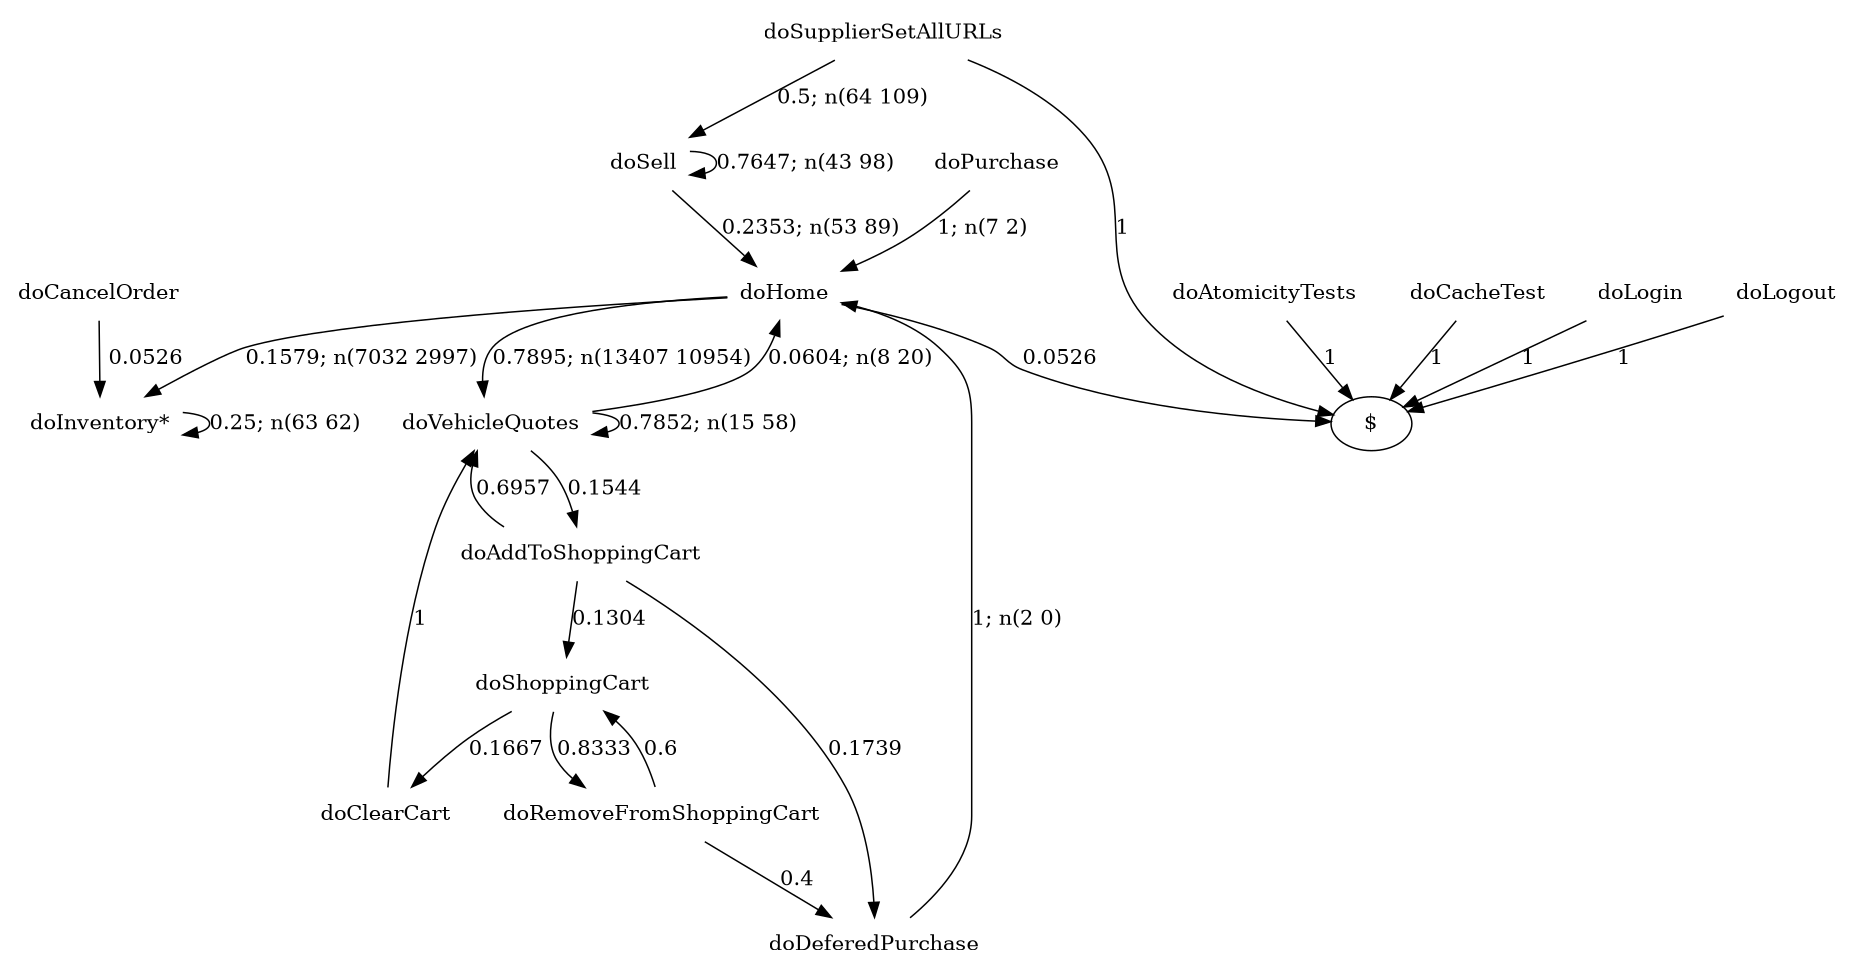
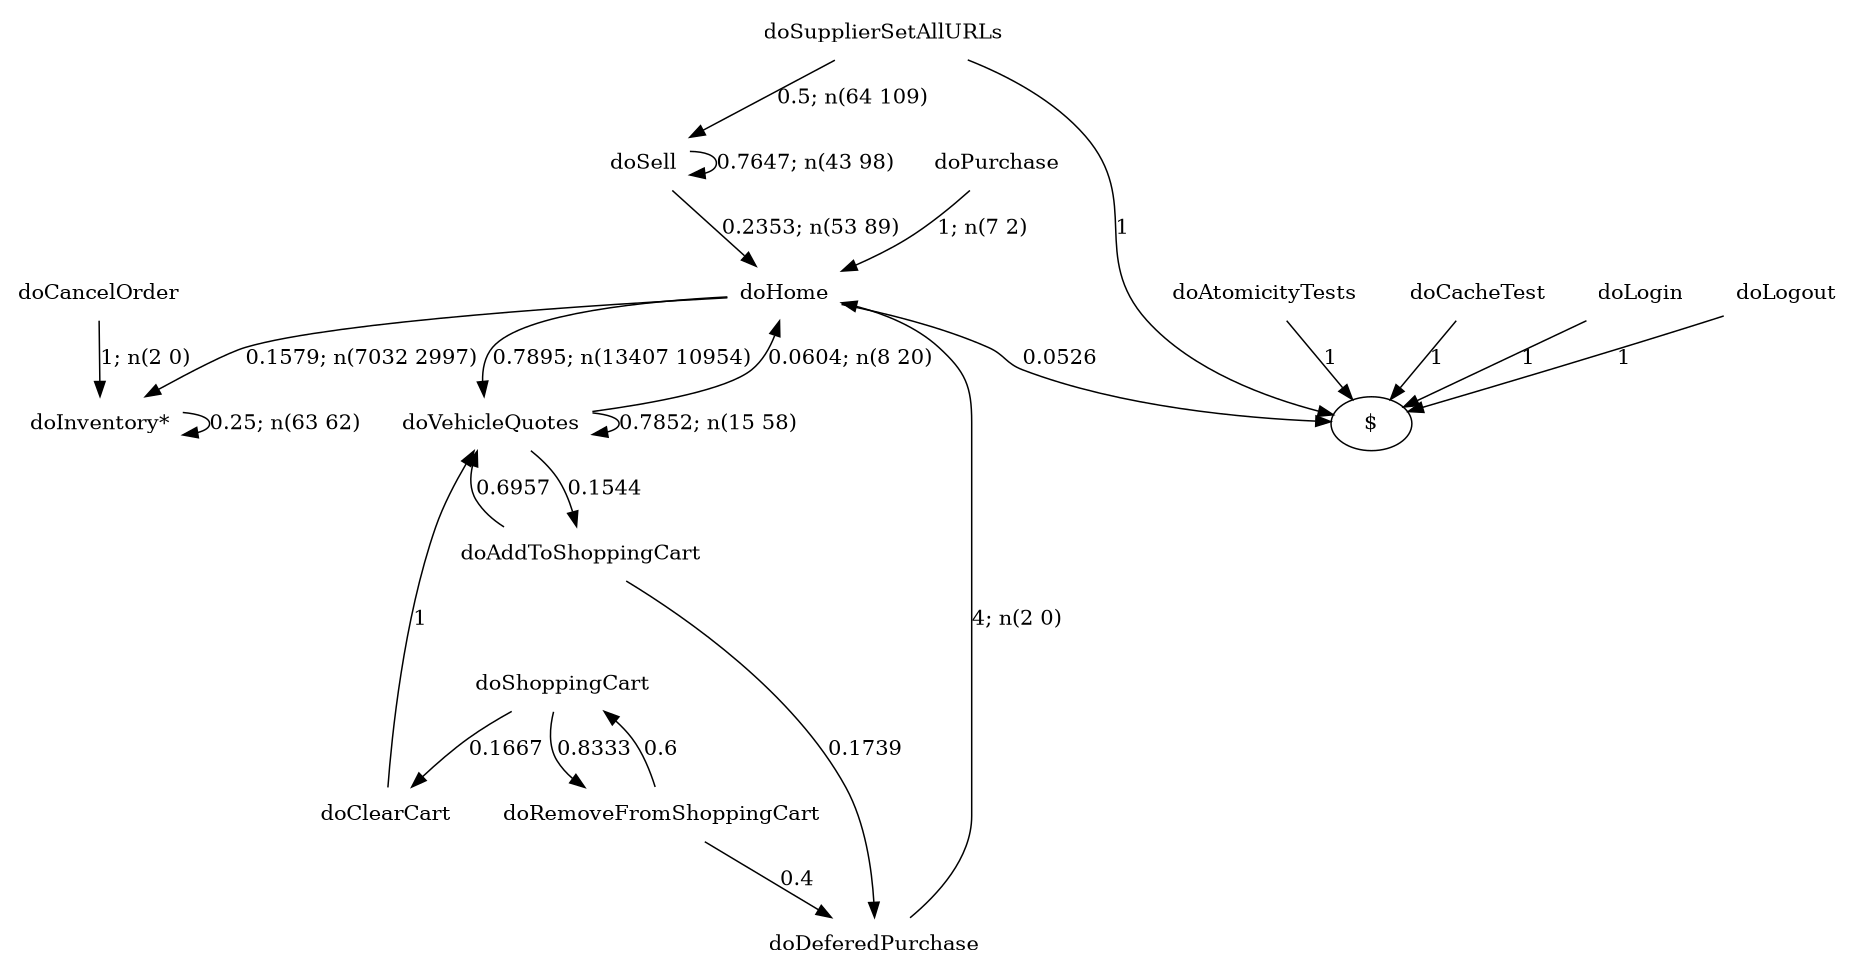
edge "doCancelOrder" -> "doInventory*": label "0.0526" -> "1; n(2 0)"
edge "doAddToShoppingCart" -> "doShoppingCart": removed, label "0.1304"
edge "doDeferedPurchase" -> "doHome": label "1; n(2 0)" -> "4; n(2 0)"
